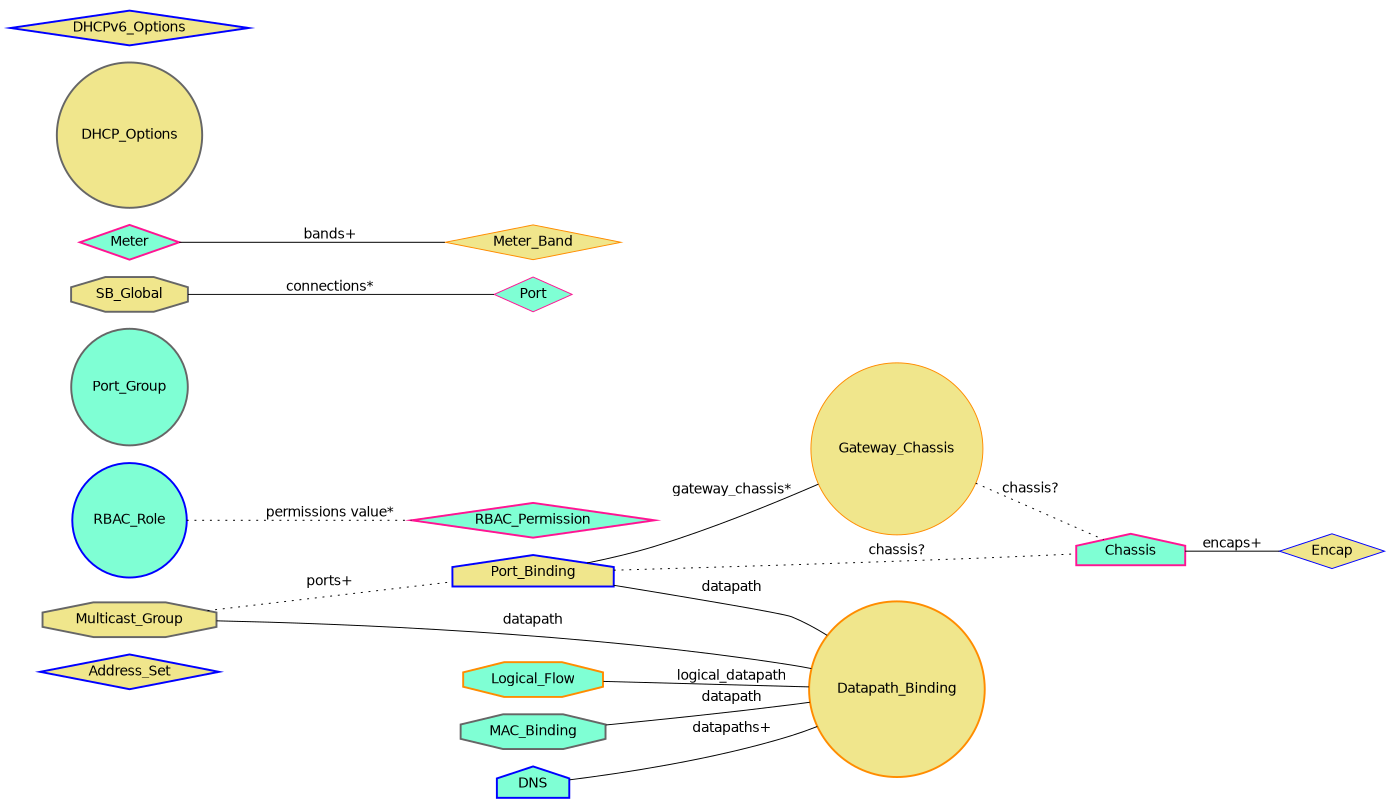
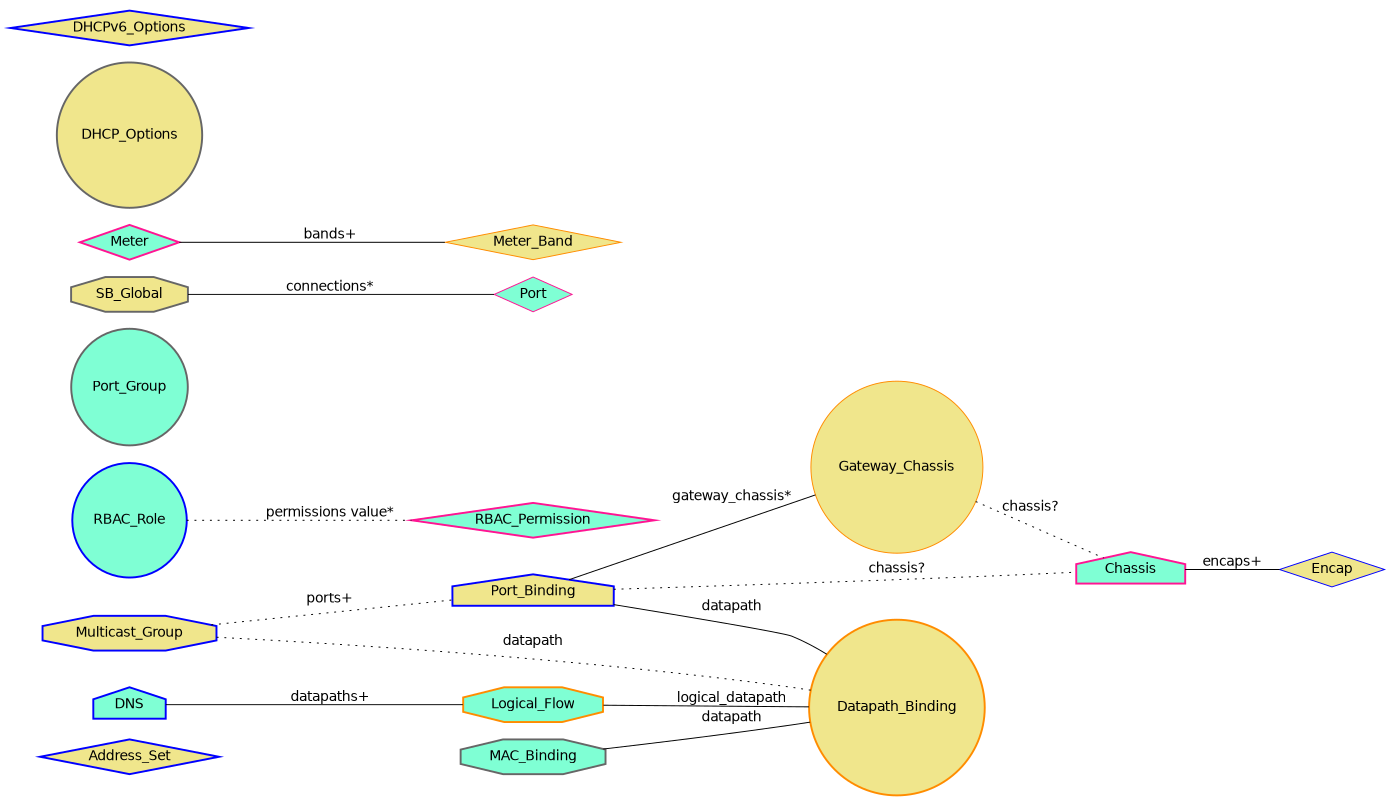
node "Multicast_Group": color gray40 -> blue
edge "Multicast_Group" -- "Datapath_Binding": style solid -> dotted
edge "Datapath_Binding" -- "DNS": now "Logical_Flow" -- "DNS"
